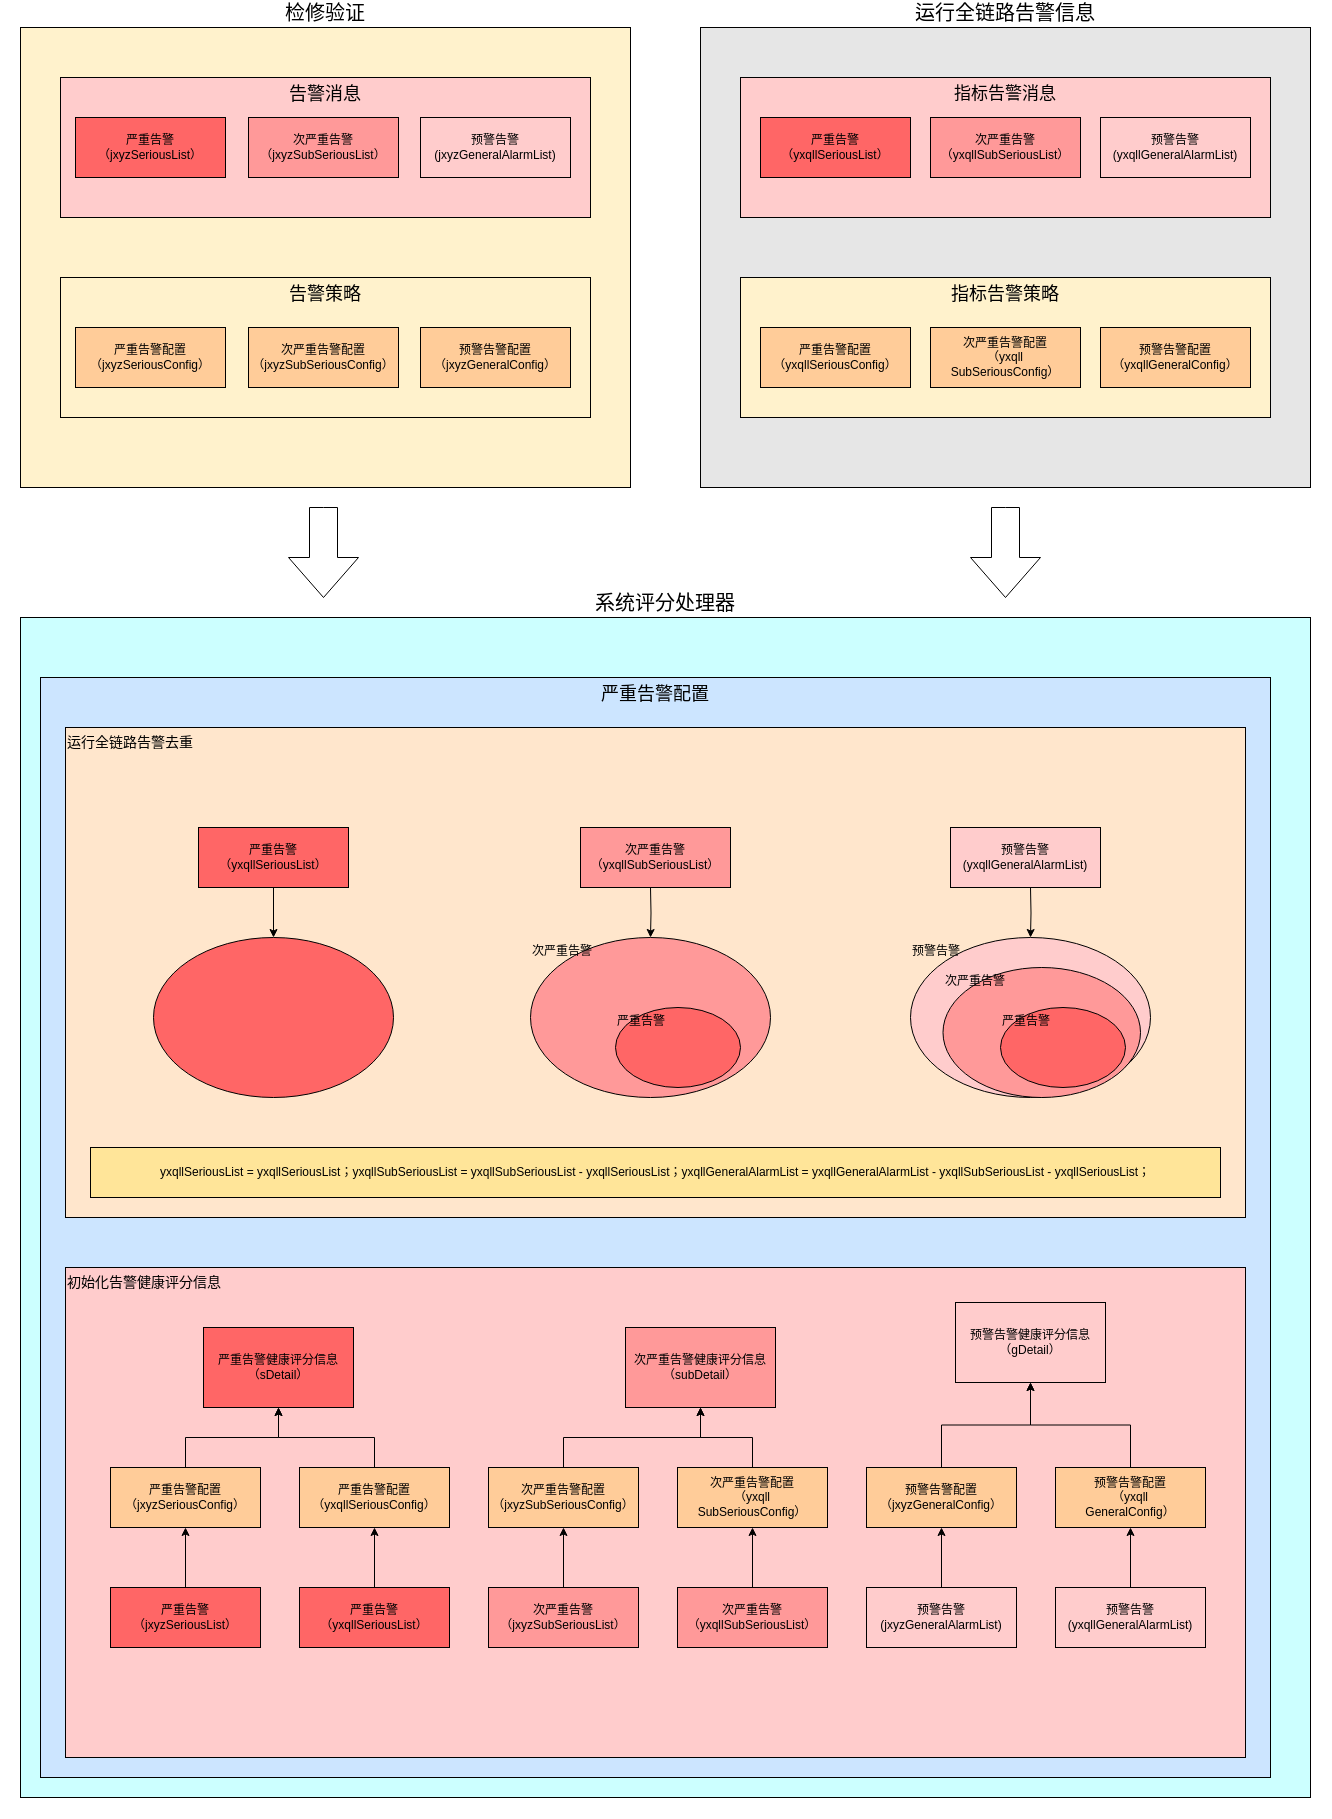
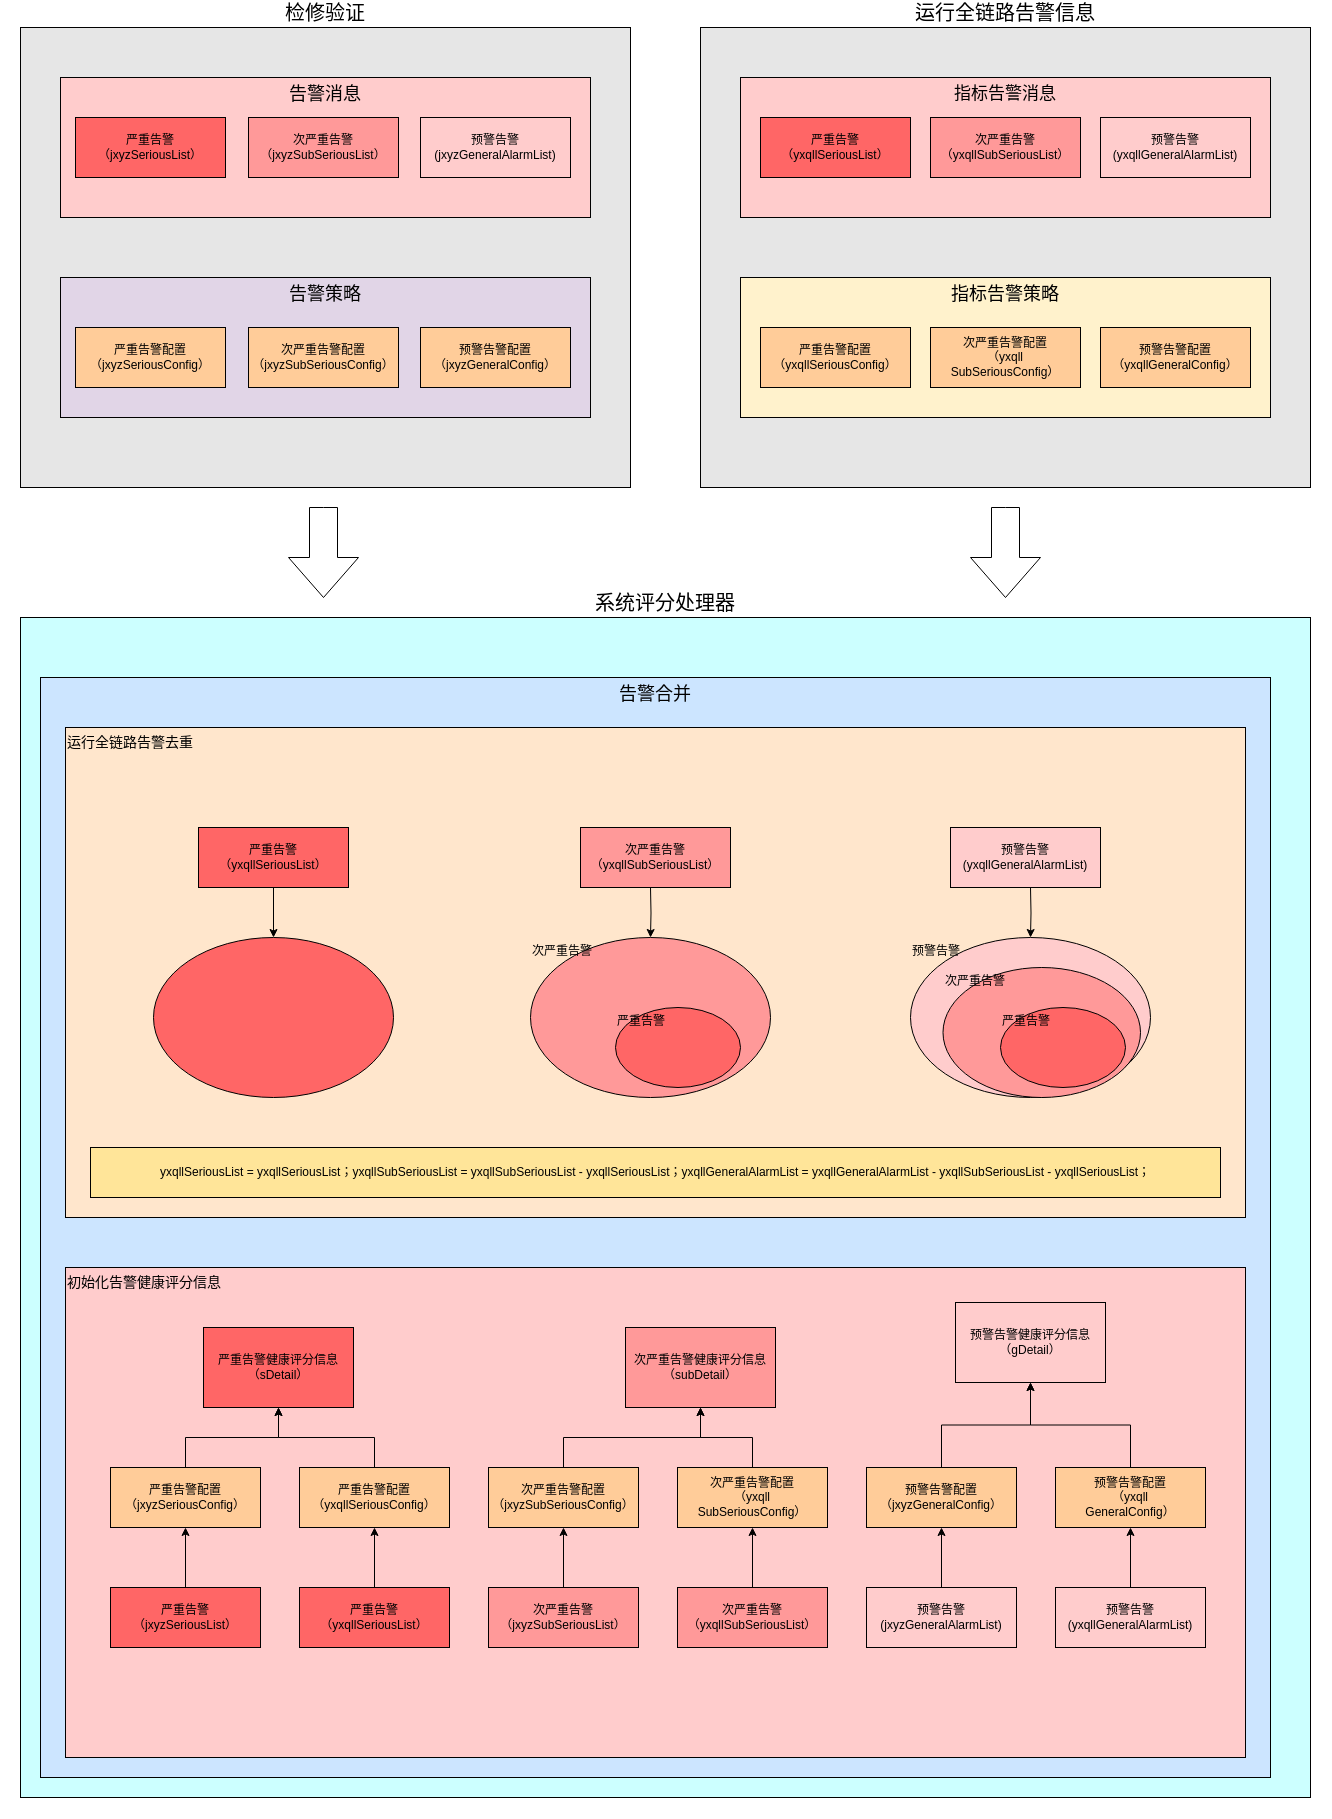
node "检修验证": fillcolor #fff2cc -> #e6e6e6
node "告警策略": fillcolor #fff2cc -> #e1d5e7
node "严重告警配置": label "严重告警配置" -> "告警合并"
